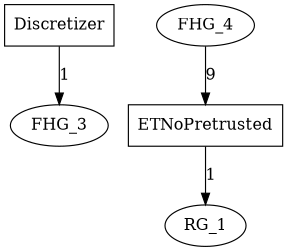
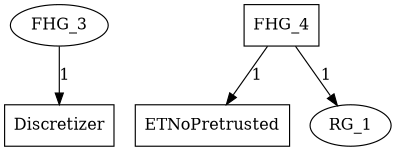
node "FHG_4": shape ellipse -> box
edge "Discretizer" -> "FHG_3": reversed
edge "FHG_4" -> "ETNoPretrusted": label "9" -> "1"
edge "ETNoPretrusted" -> "RG_1": now "FHG_4" -> "RG_1"
